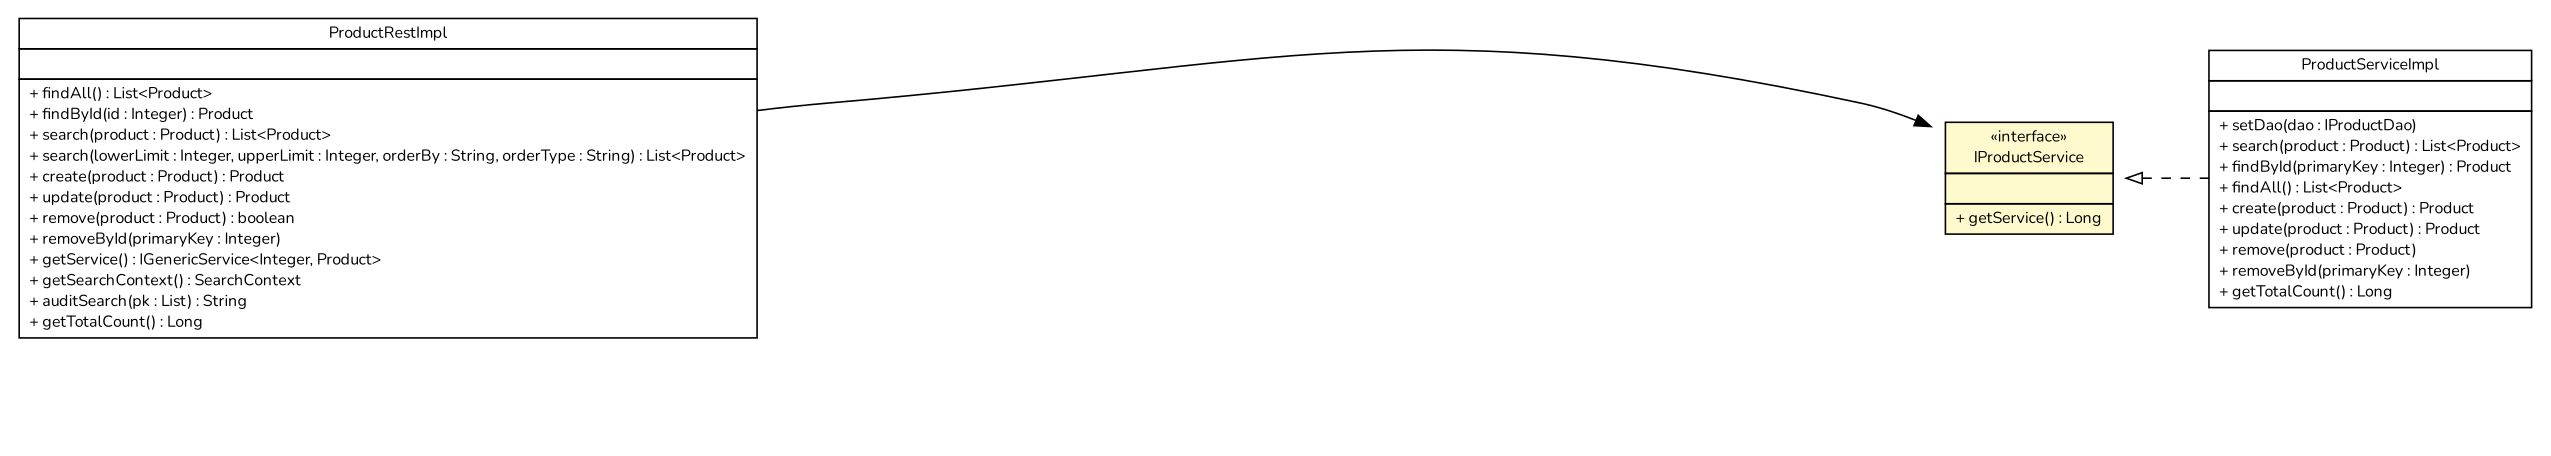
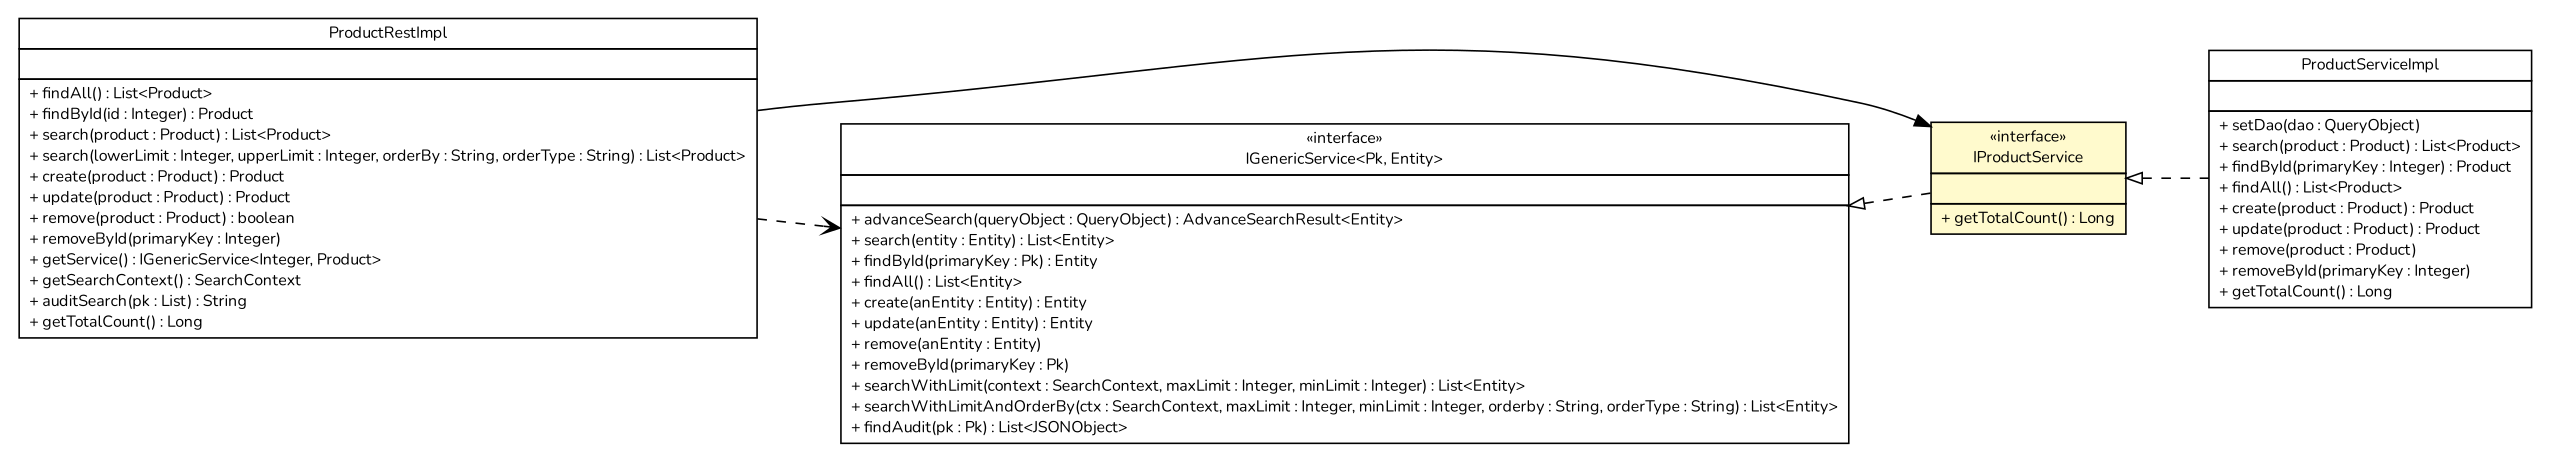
node "ProductServiceImpl": text "+ setDao(dao : IProductDao)" -> "+ setDao(dao : QueryObject)"
node "IProductService": text "+ getService() : Long" -> "+ getTotalCount() : Long"
node "IGenericService<Pk, Entity>": added
